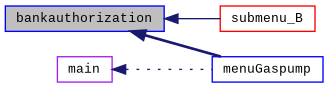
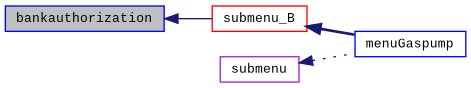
edge "menuGaspump" -> "bankauthorization": now "menuGaspump" -> "submenu_B"
node "main": label "main" -> "submenu"
